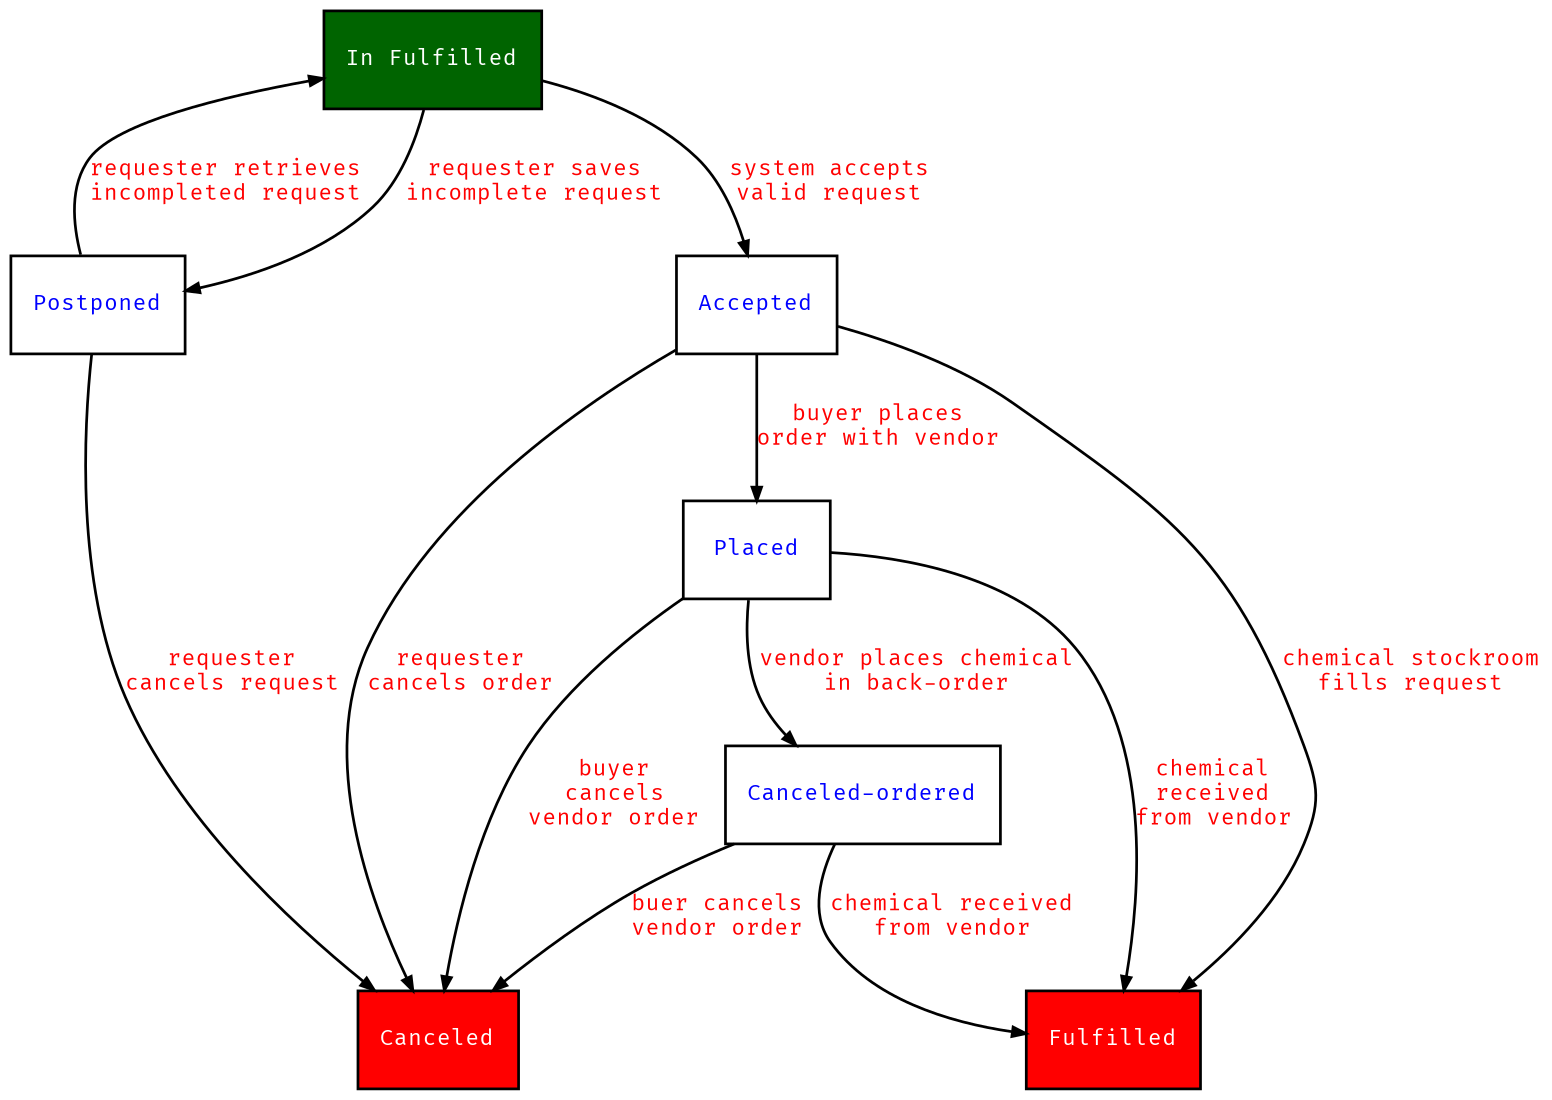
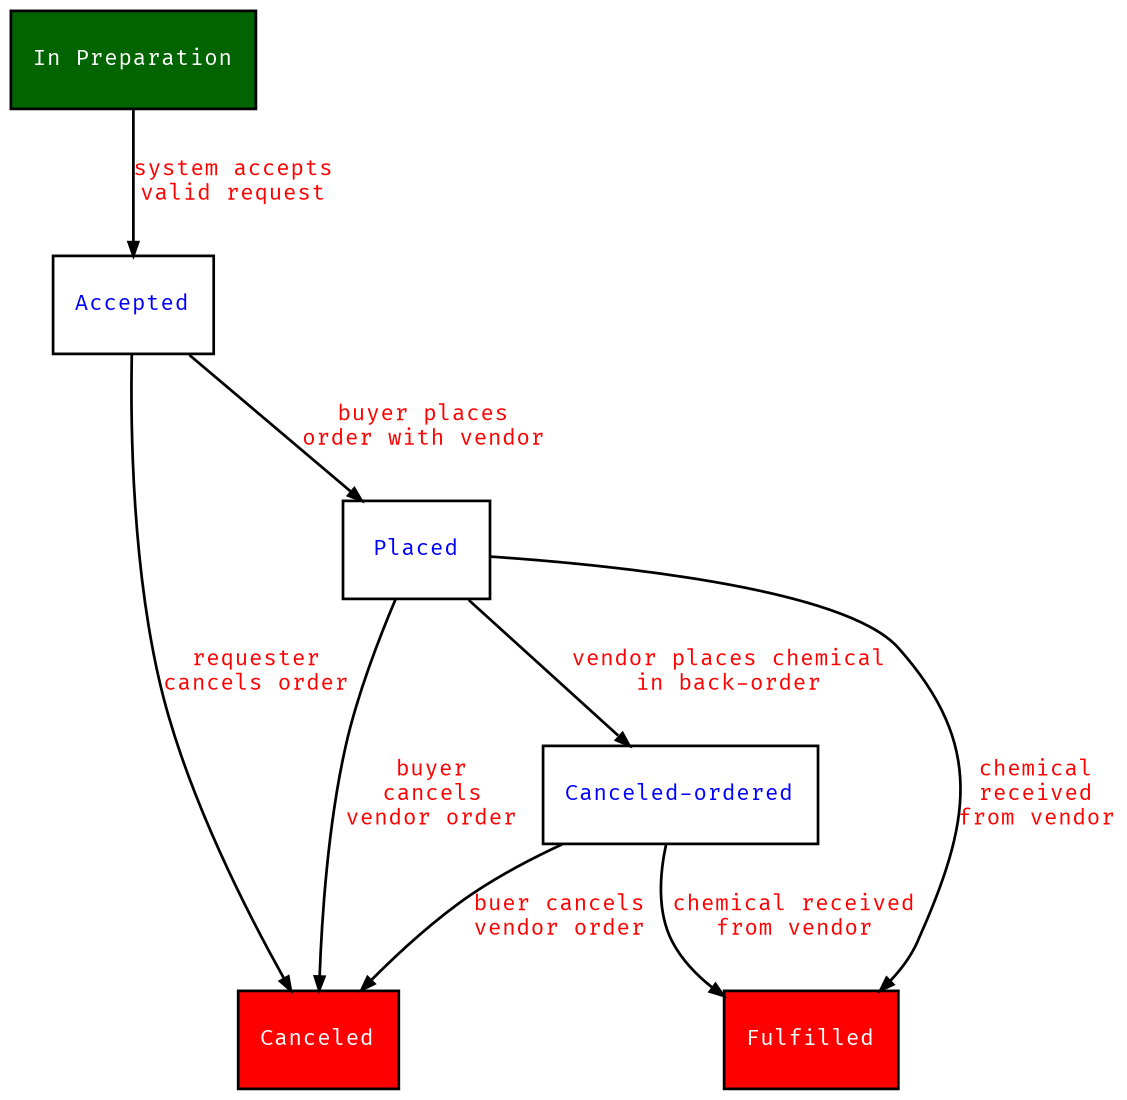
node "In Fulfilled": label "In Fulfilled" -> "In Preparation"
node "Postponed": removed
edge "Accepted" -> "Fulfilled": removed, label "chemical stockroom fills request"
